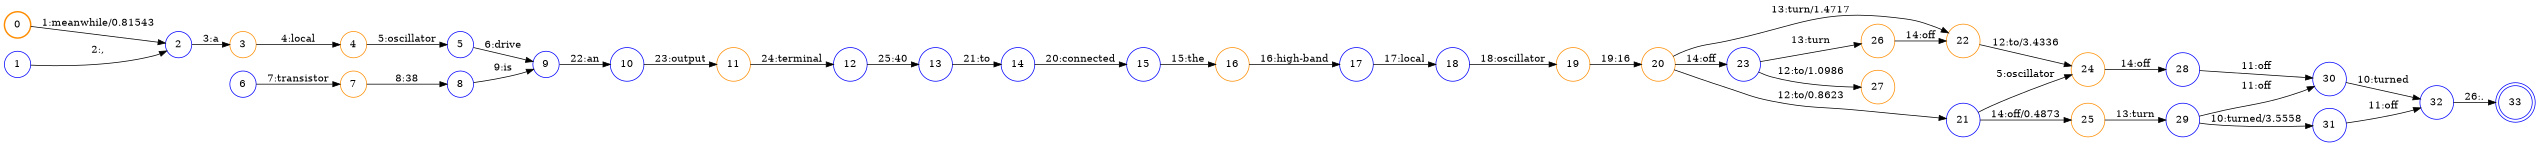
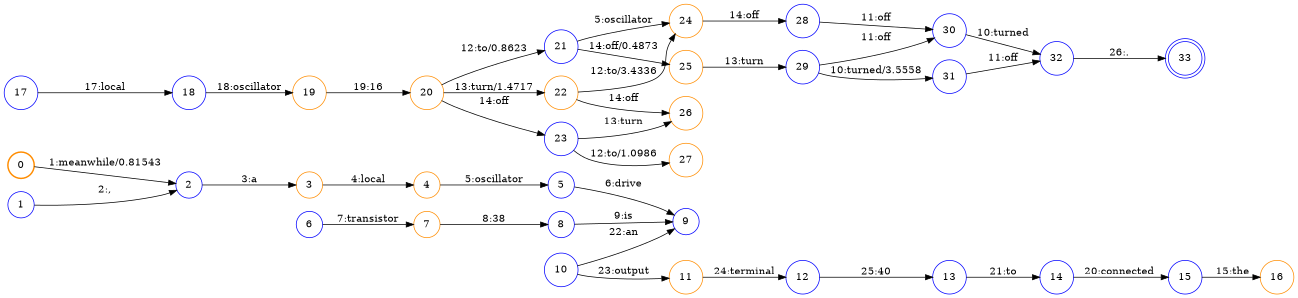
edge "26" -> "22": reversed
edge "9" -> "10": reversed
edge "16" -> "17": removed, label "16:high-band"
